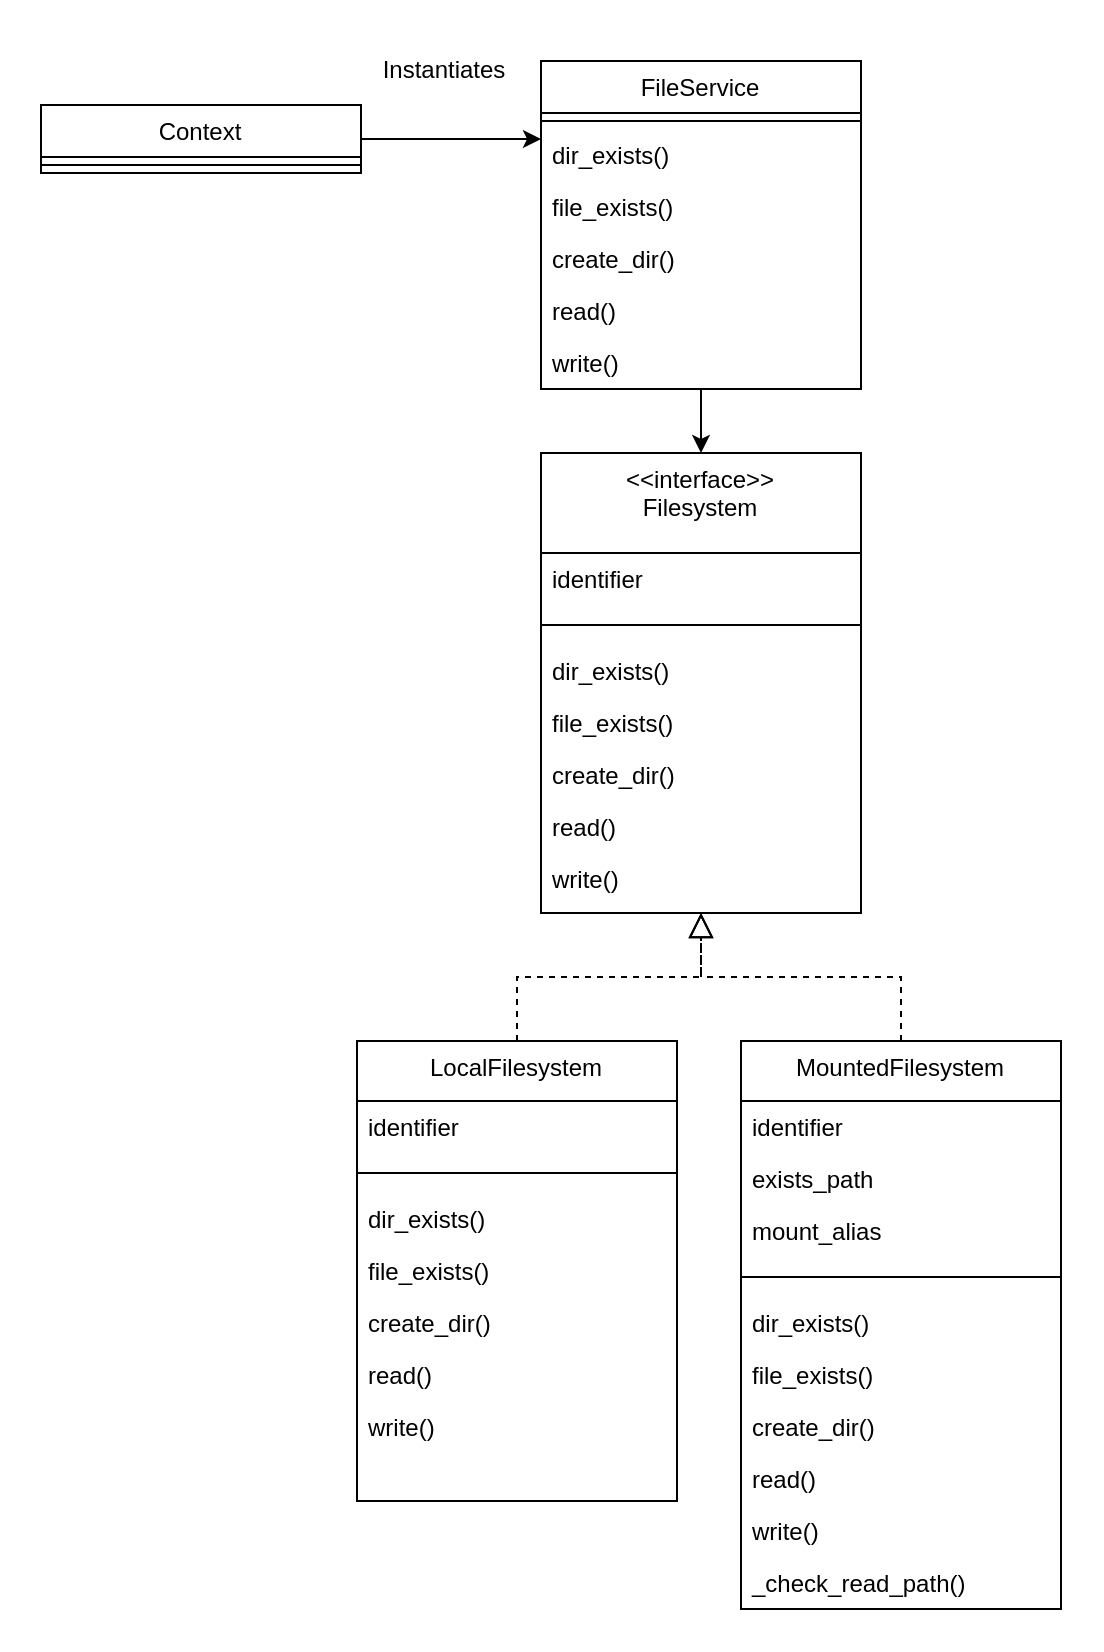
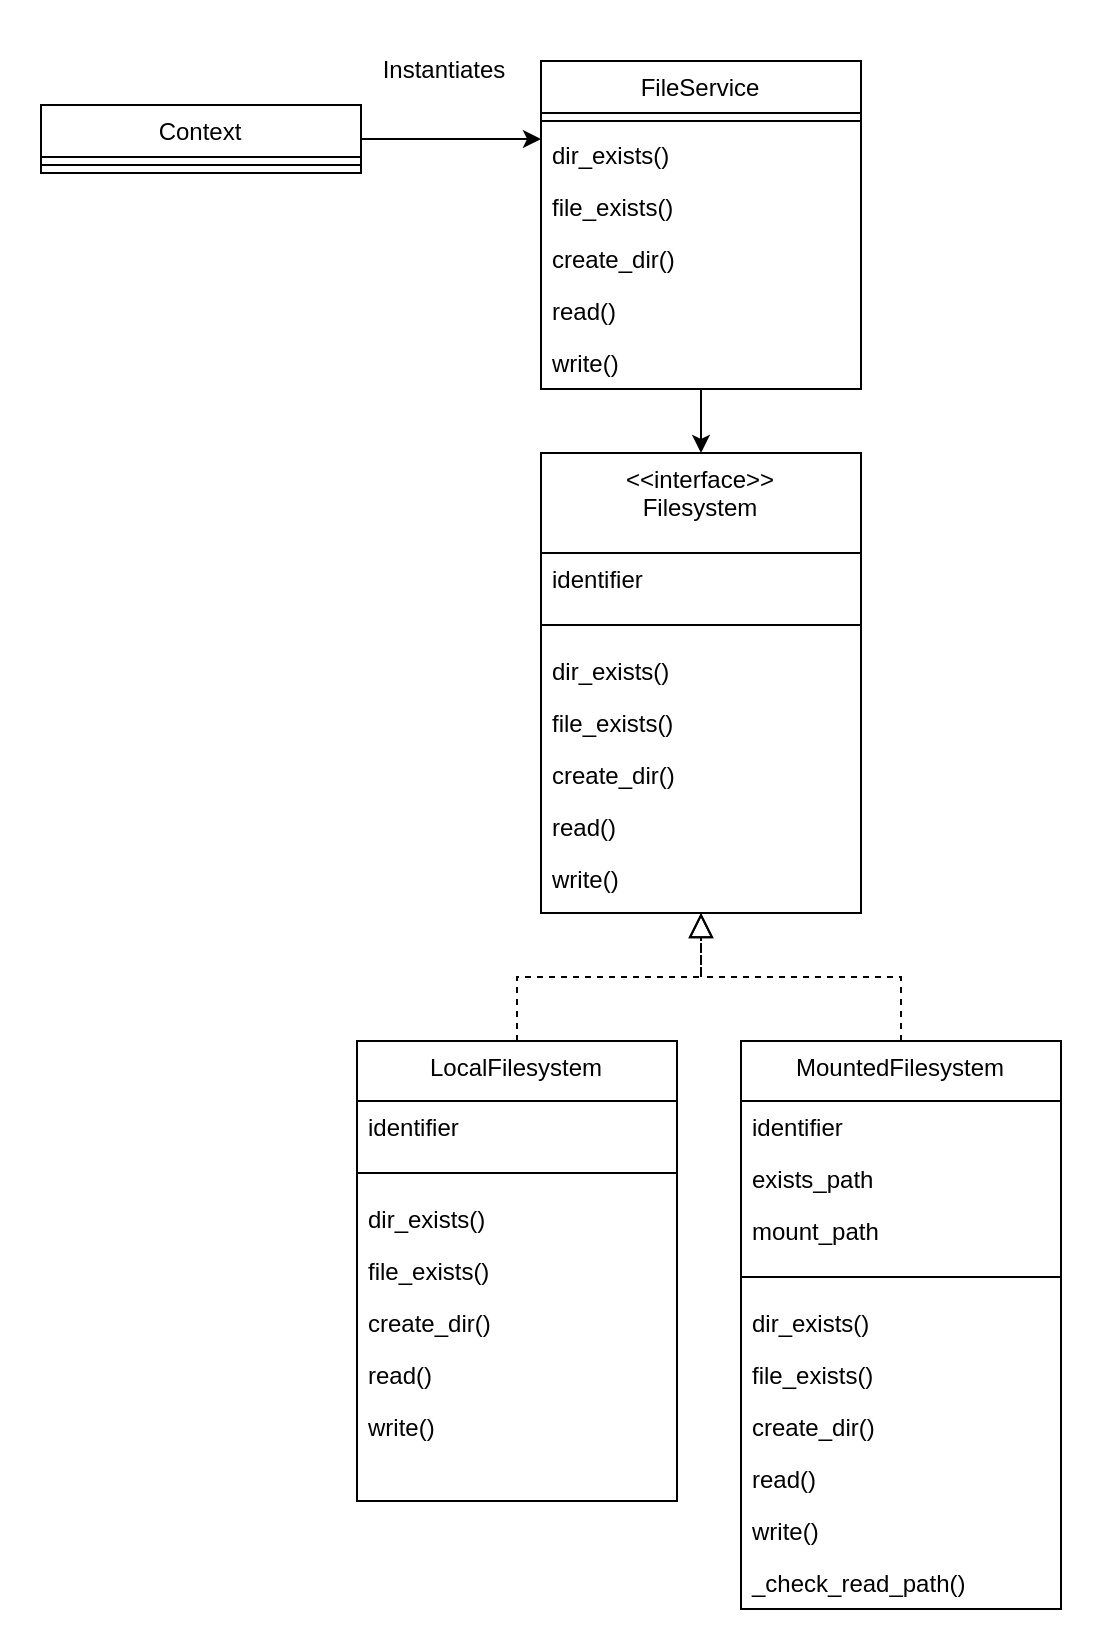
node "mount_alias": label "mount_alias" -> "mount_path"
